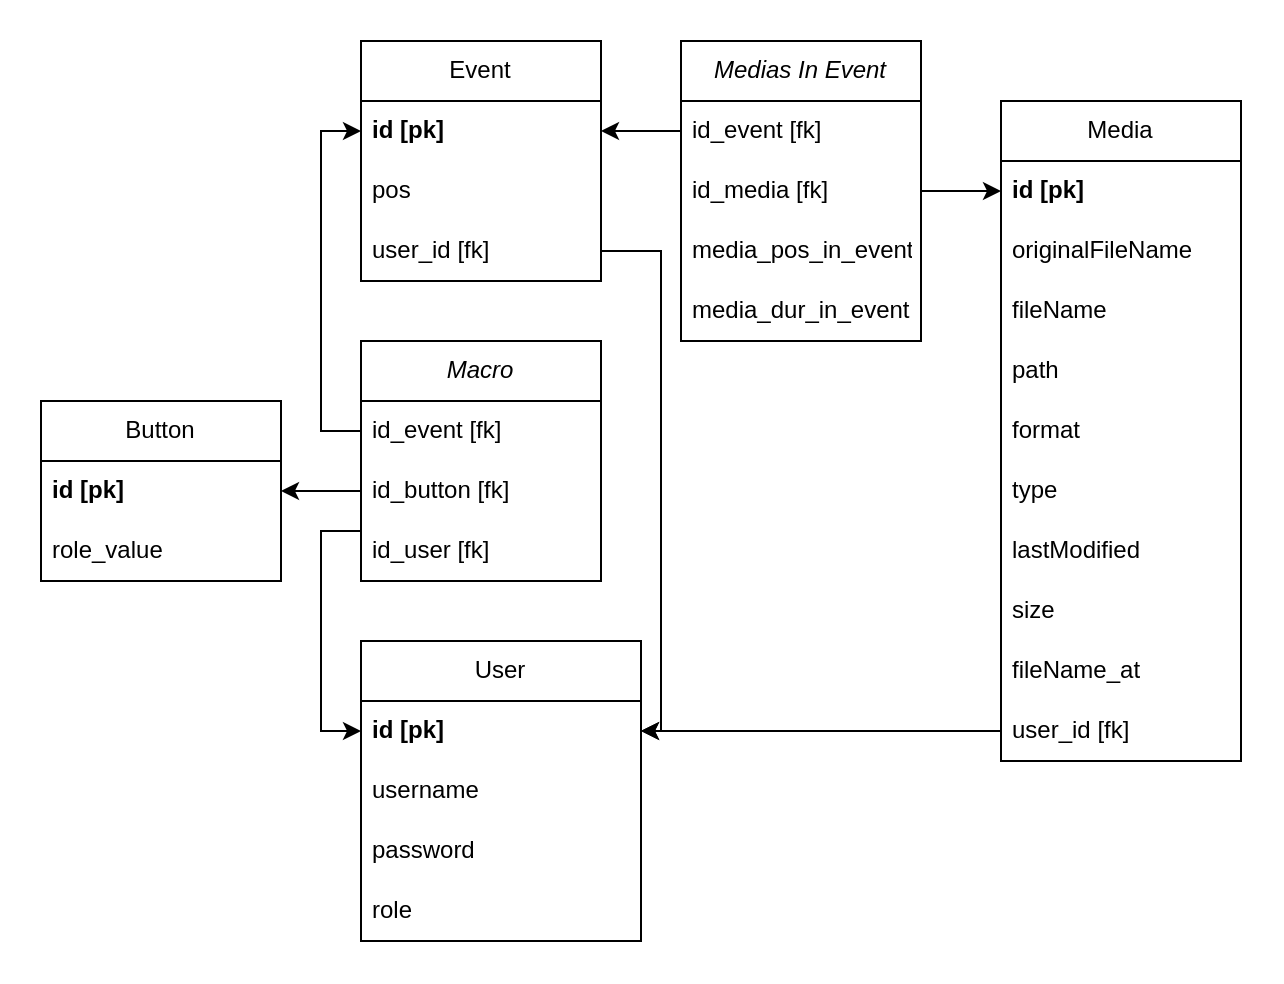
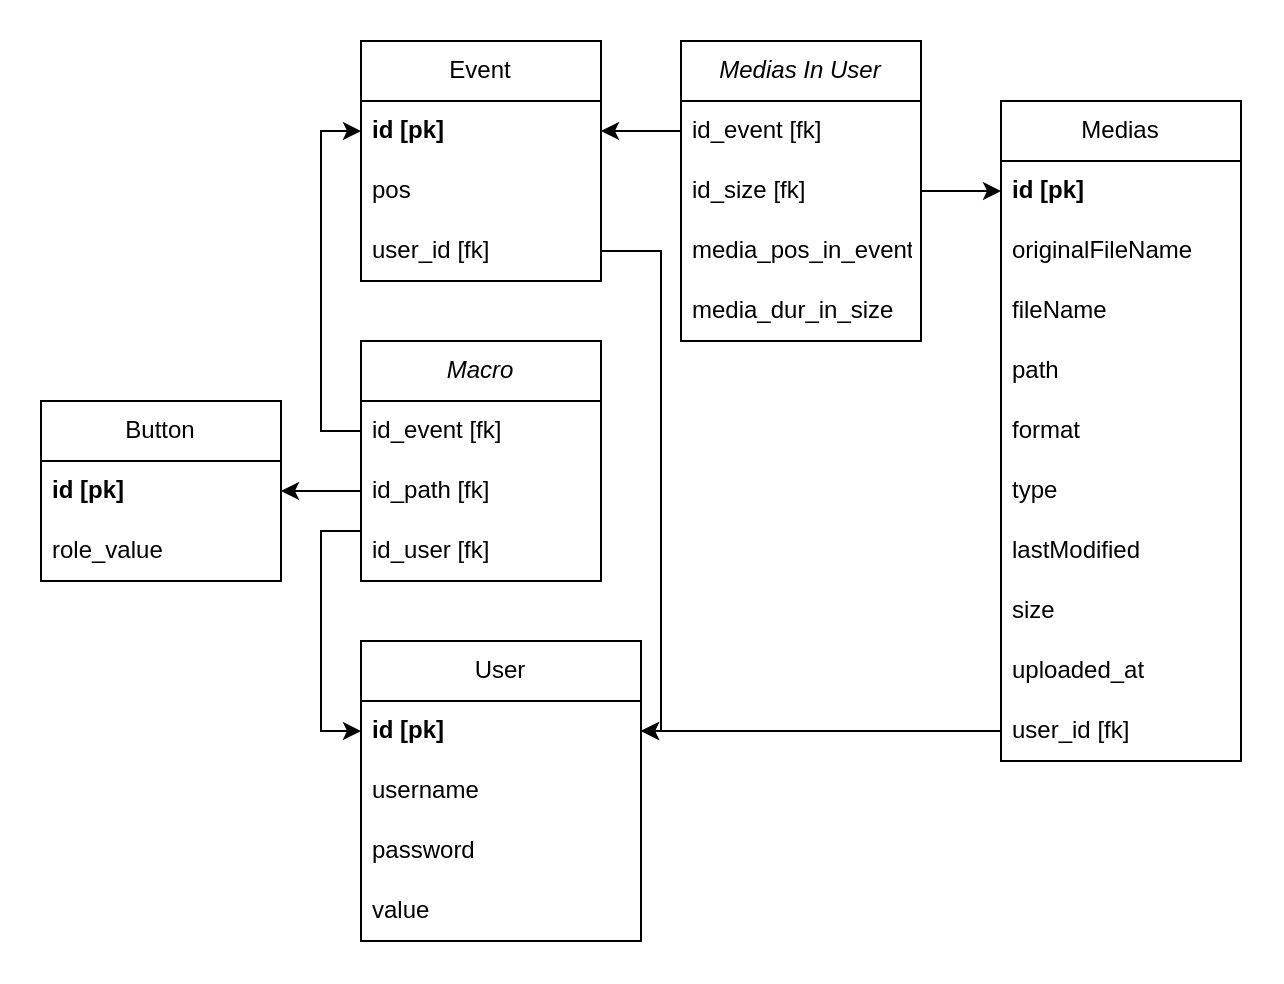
node "Medias In Event": label "Medias In Event" -> "Medias In User"
node "Media": label "Media" -> "Medias"
node "id_media [fk]": label "id_media [fk]" -> "id_size [fk]"
node "media_dur_in_event": label "media_dur_in_event" -> "media_dur_in_size"
node "id_button [fk]": label "id_button [fk]" -> "id_path [fk]"
node "fileName_at": label "fileName_at" -> "uploaded_at"
node "role": label "role" -> "value"
